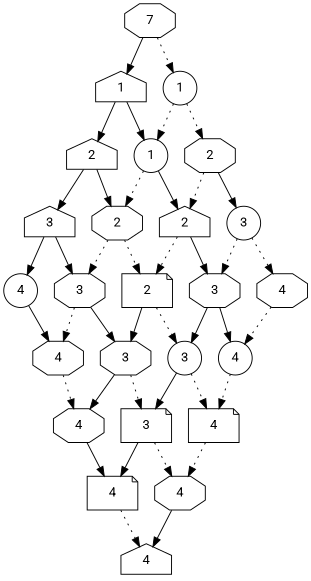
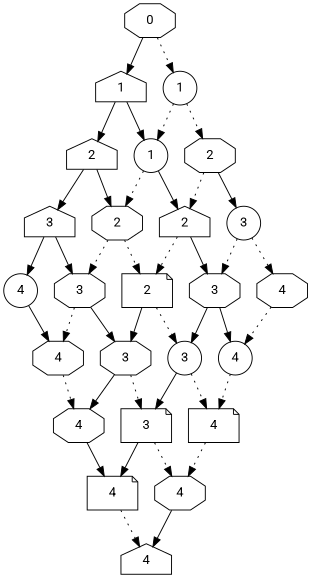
node "7": label "7" -> "0"
